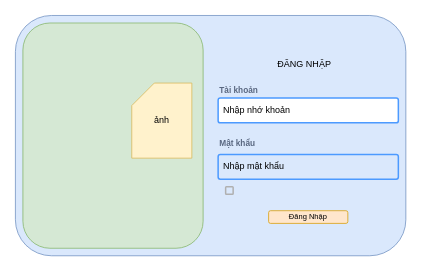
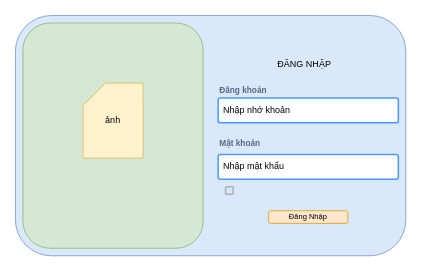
node "Tài khoản": label "Tài khoản" -> "Đăng khoản"
node "ảnh": moved (162, 120) -> (113, 120)
node "Mật khẩu": label "Mật khẩu" -> "Mật khoản"
node "Nhập mật khẩu": fillcolor #dae8fc -> #ffffff
